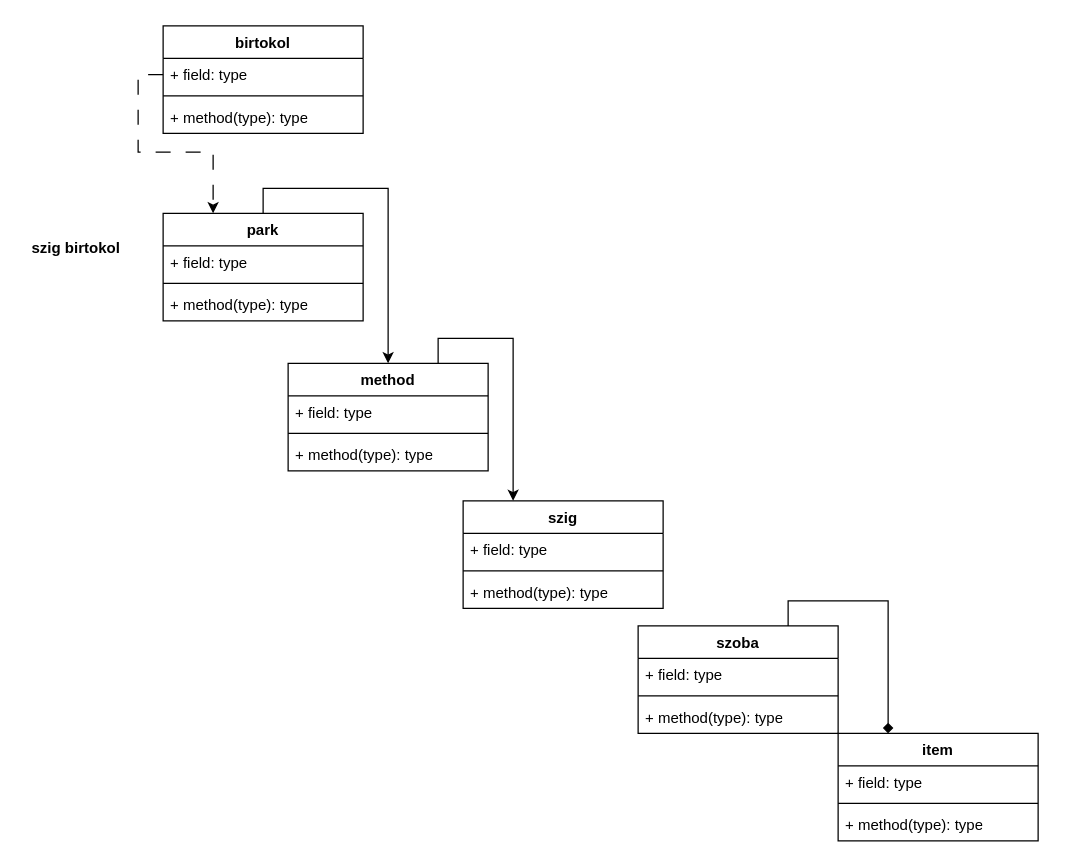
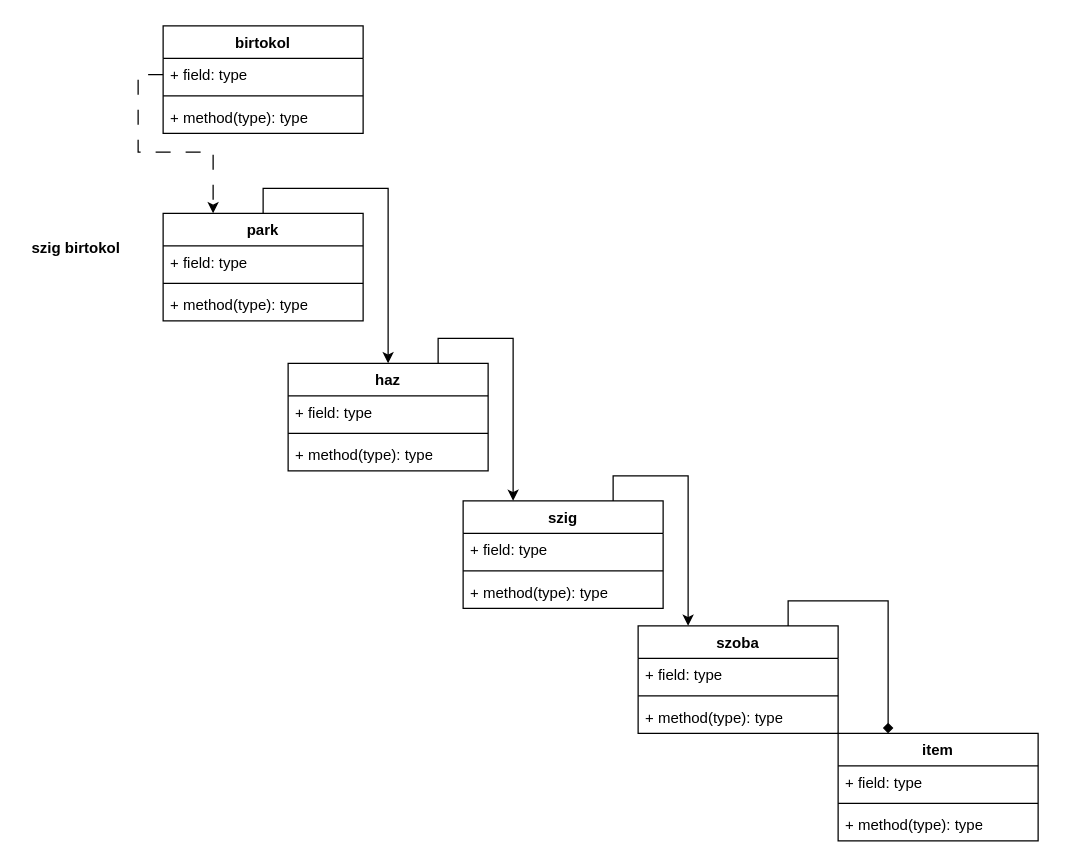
node "method": label "method" -> "haz"
edge "szig" -> "szoba": added
